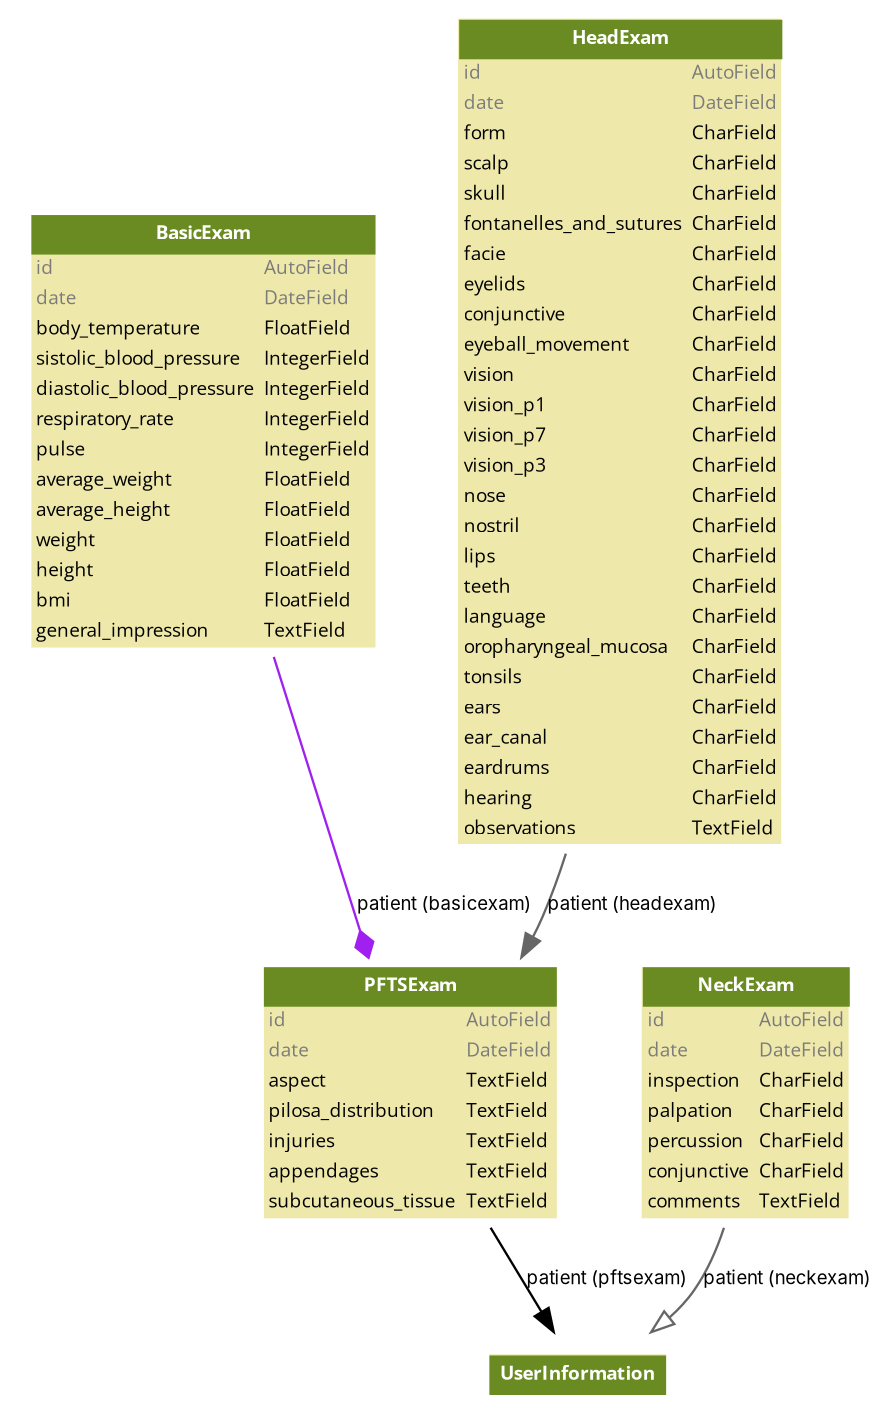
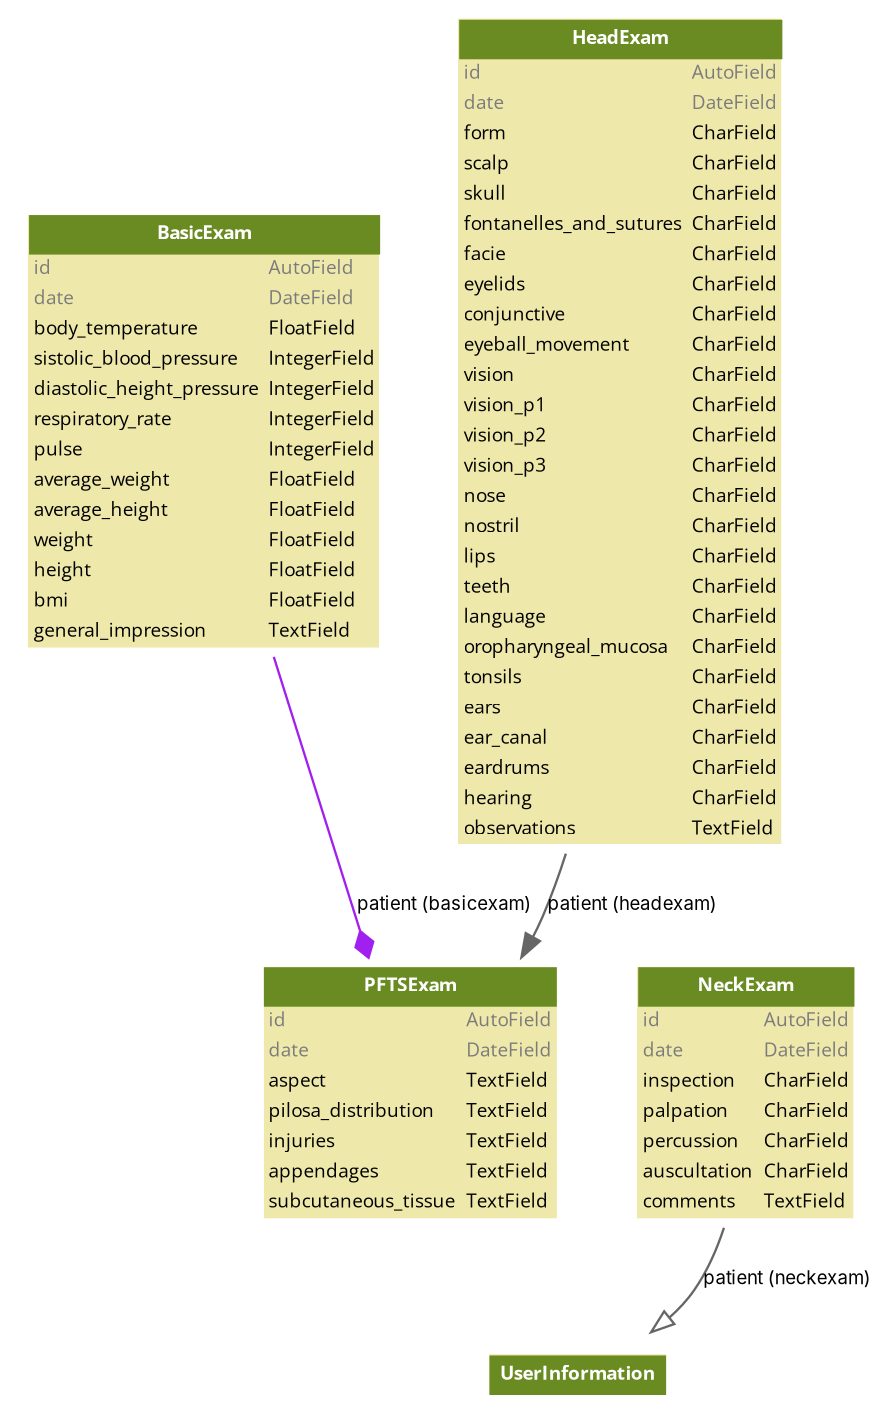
node "BasicExam": text "diastolic_blood_pressure" -> "diastolic_height_pressure"
node "HeadExam": text "vision_p7" -> "vision_p2"
node "NeckExam": text "conjunctive" -> "auscultation"
edge "PFTSExam" -> "UserInformation": removed, label "patient (pftsexam)"
